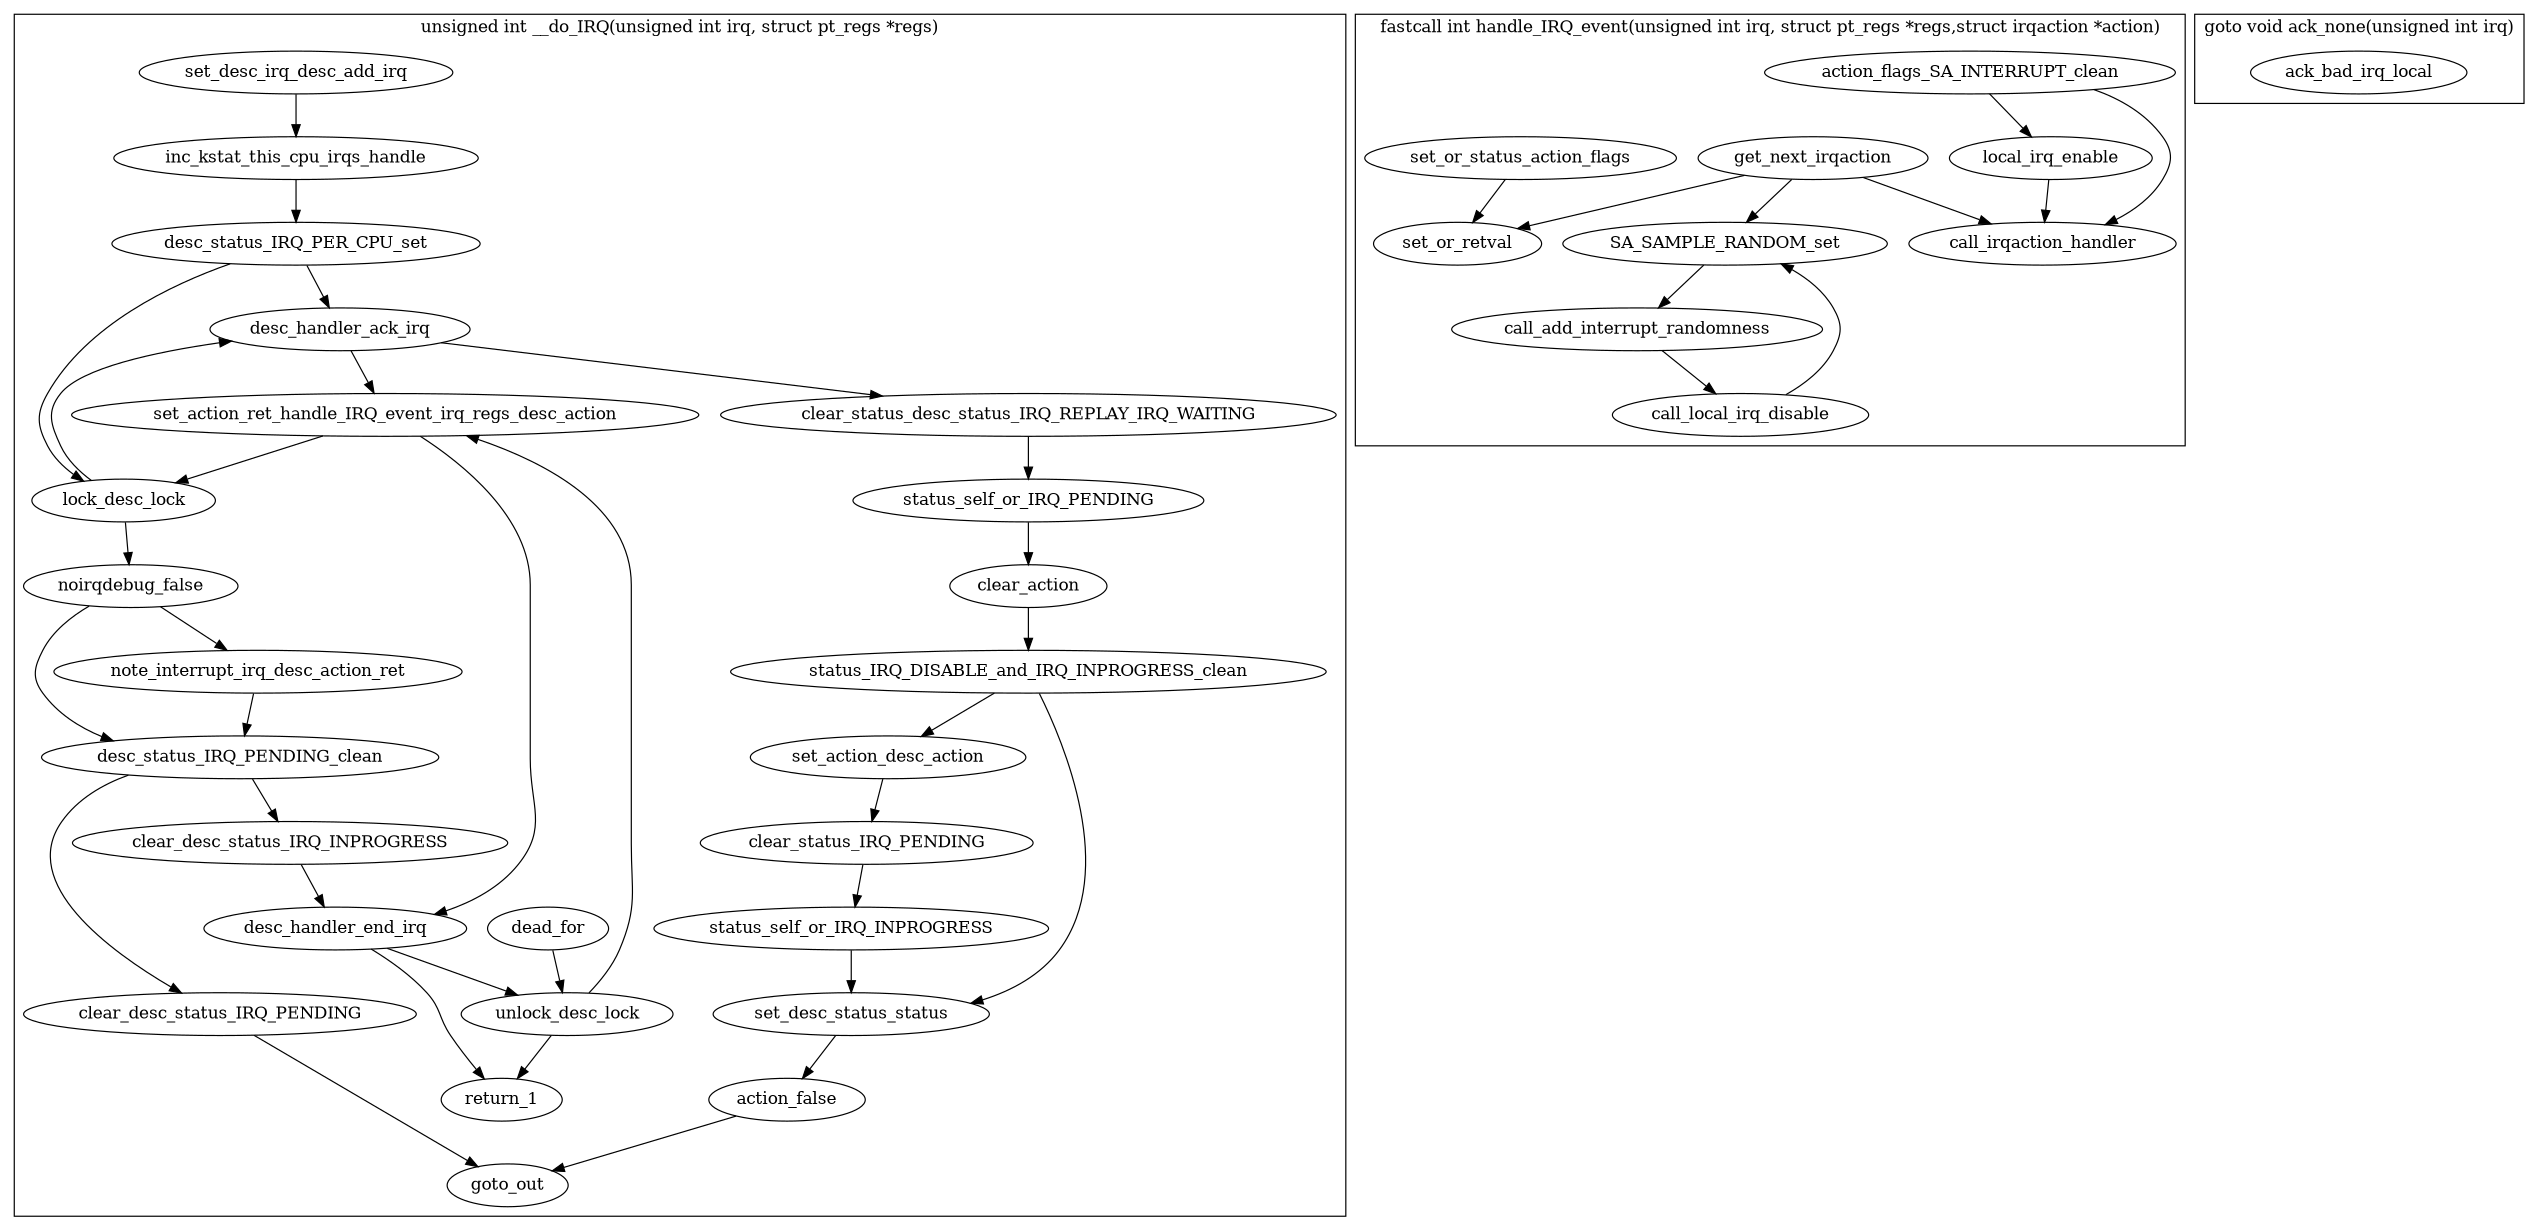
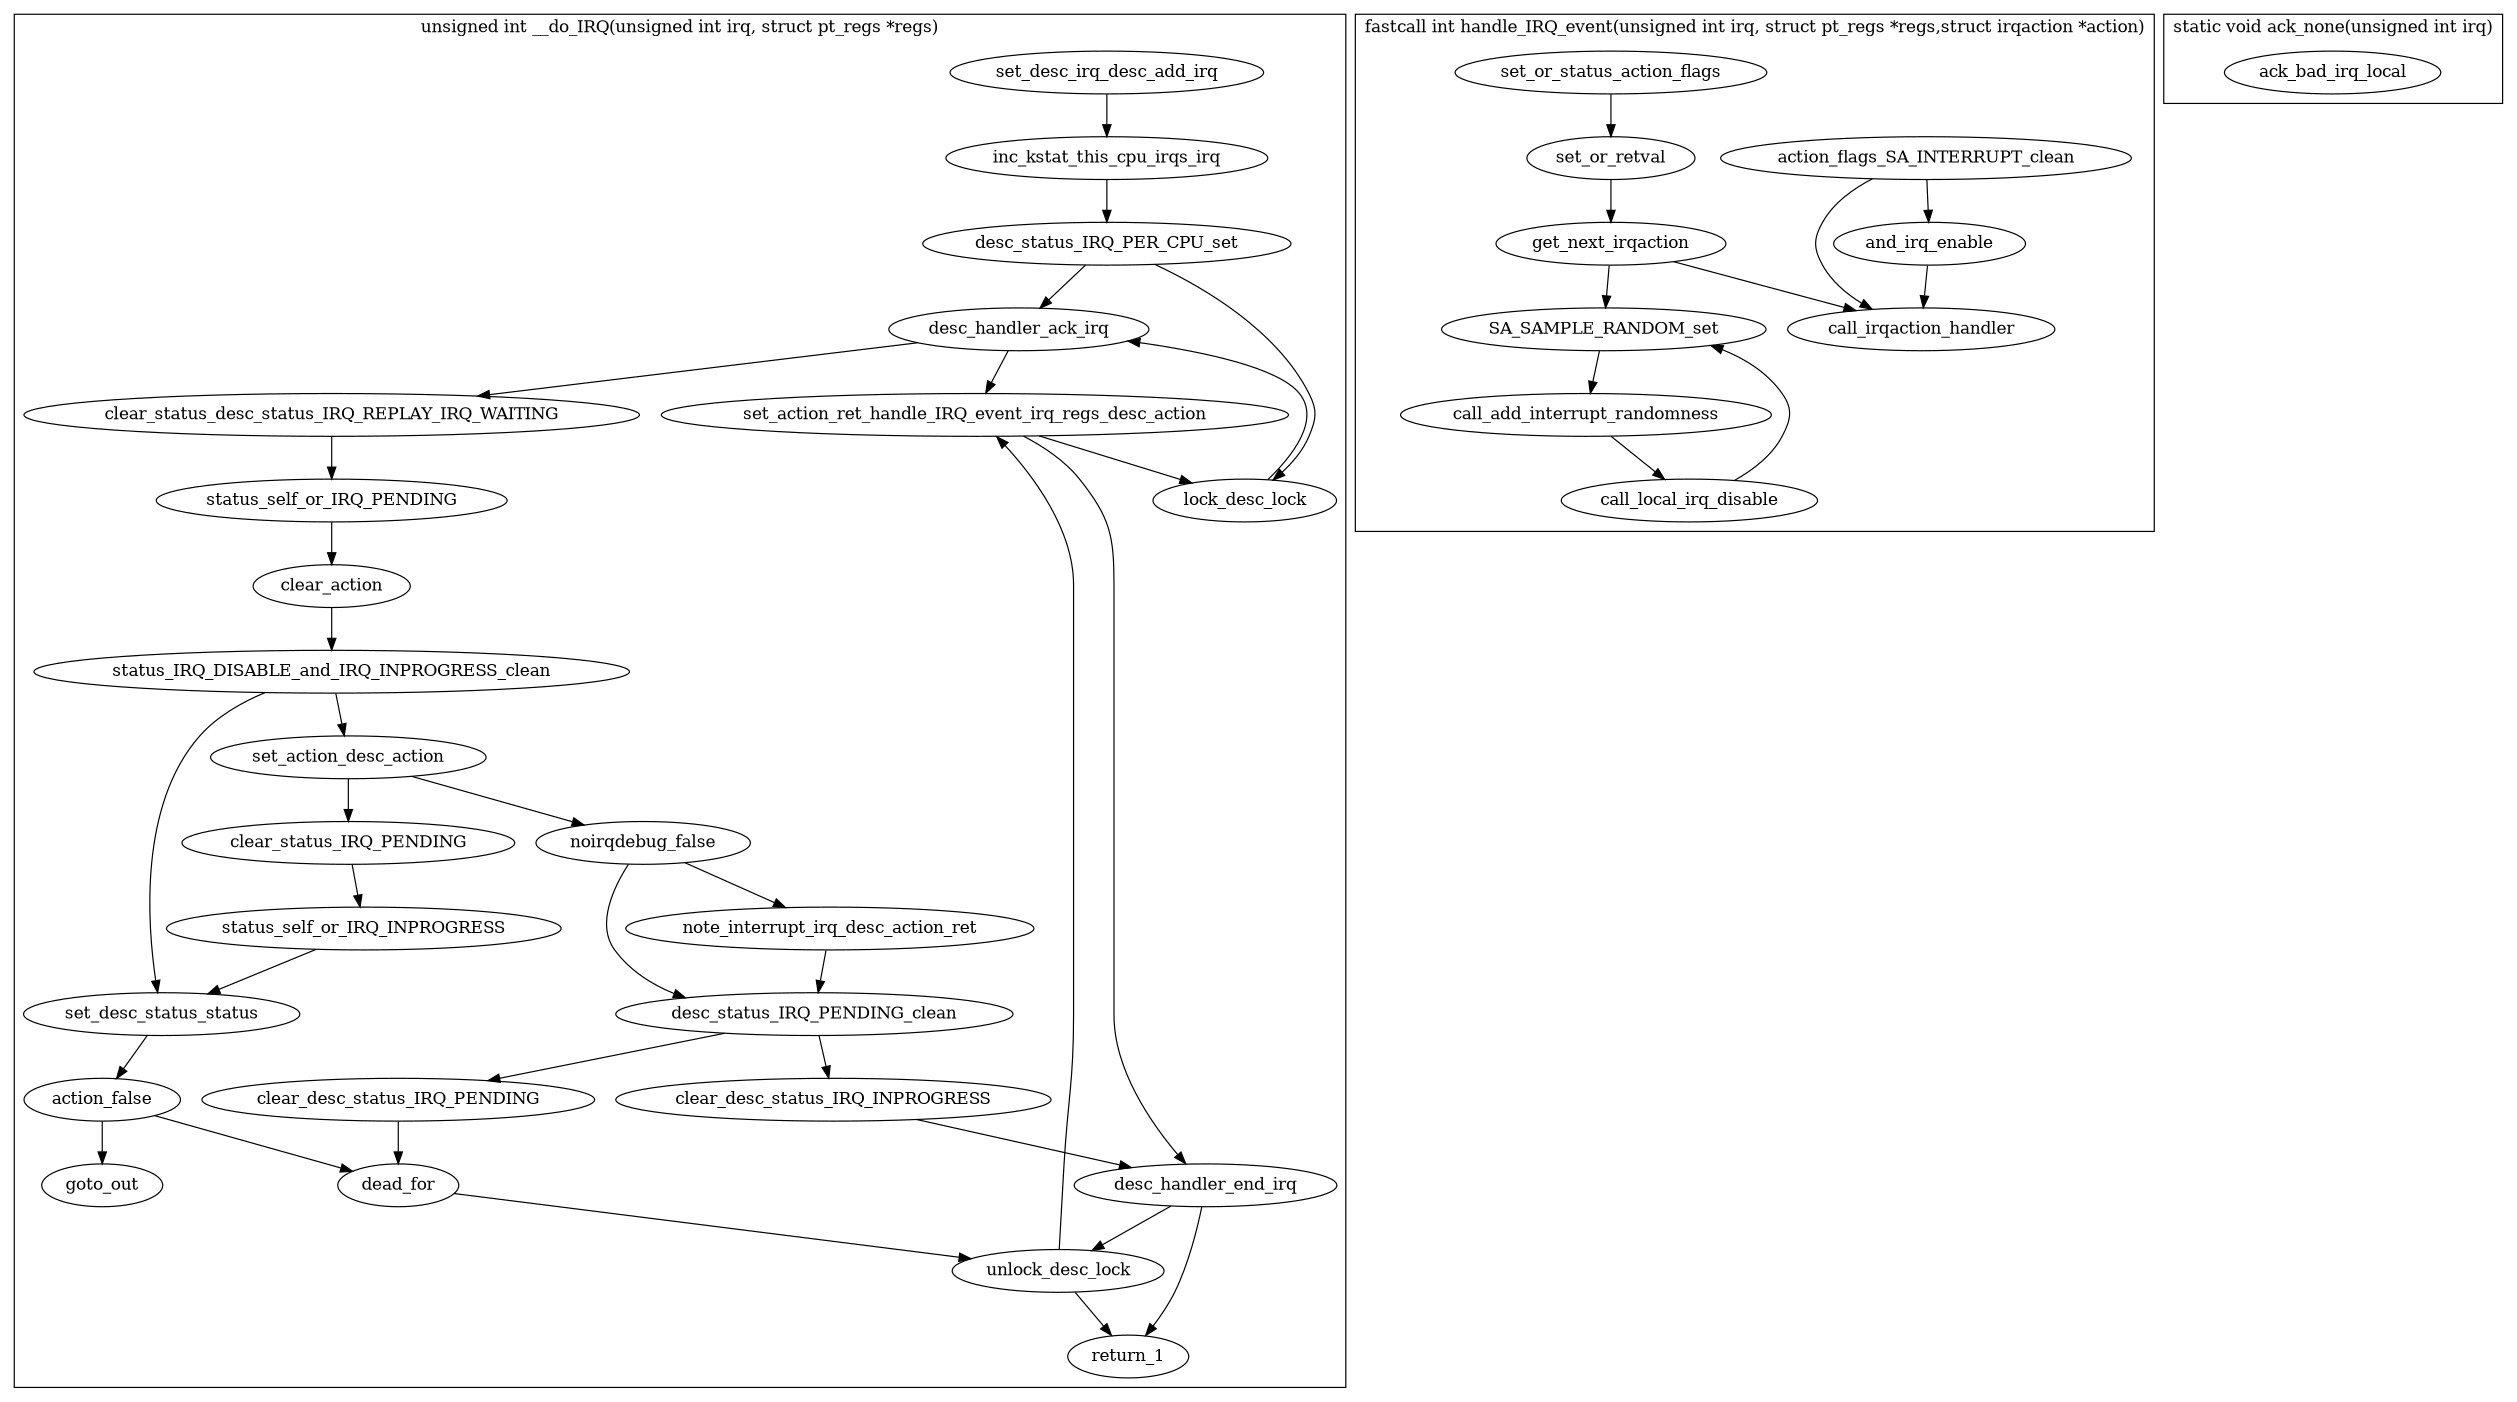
cluster "goto void ack_none(unsigned int irq)": label "goto void ack_none(unsigned int irq)" -> "static void ack_none(unsigned int irq)"
node "inc_kstat_this_cpu_irqs_handle": label "inc_kstat_this_cpu_irqs_handle" -> "inc_kstat_this_cpu_irqs_irq"
node "local_irq_enable": label "local_irq_enable" -> "and_irq_enable"
edge "get_next_irqaction" -> "set_or_retval": reversed
edge "lock_desc_lock" -> "noirqdebug_false": now "set_action_desc_action" -> "noirqdebug_false"
edge "clear_desc_status_IRQ_PENDING" -> "goto_out": now "clear_desc_status_IRQ_PENDING" -> "dead_for"
edge "action_false" -> "dead_for": added
